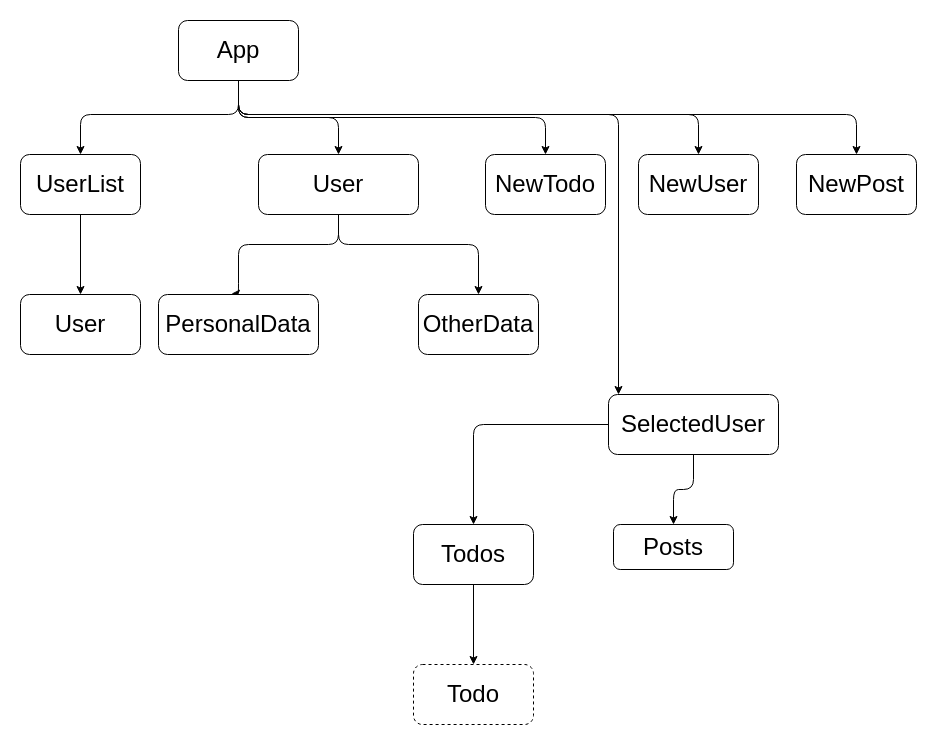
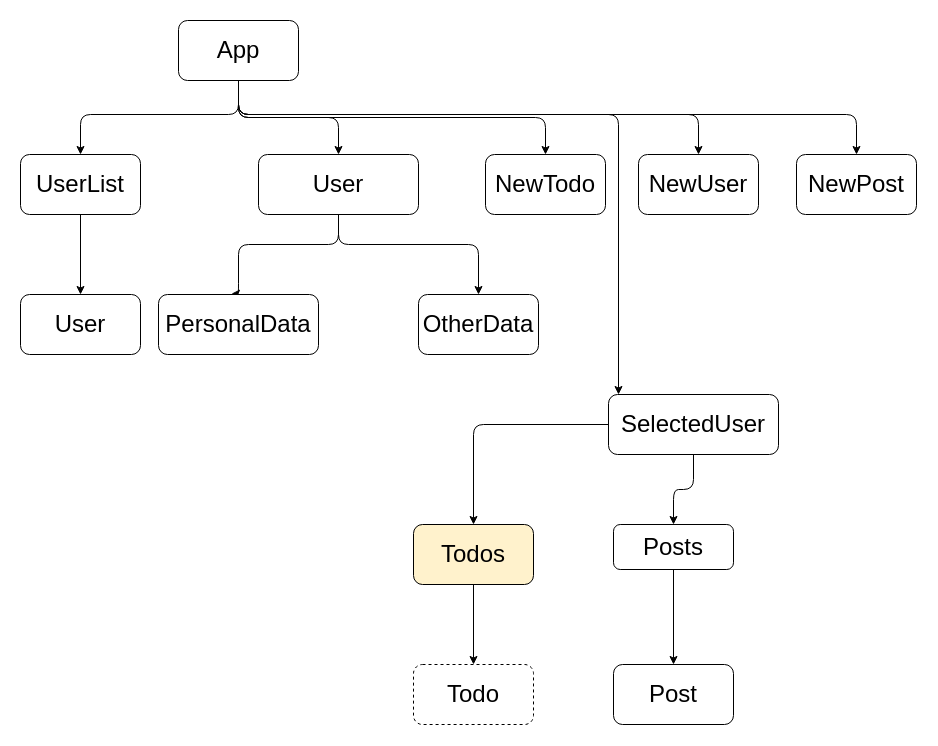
node "Todos": fillcolor #ffffff -> #fff2cc
edge "Posts" -> "Post": added
node "Post": added
